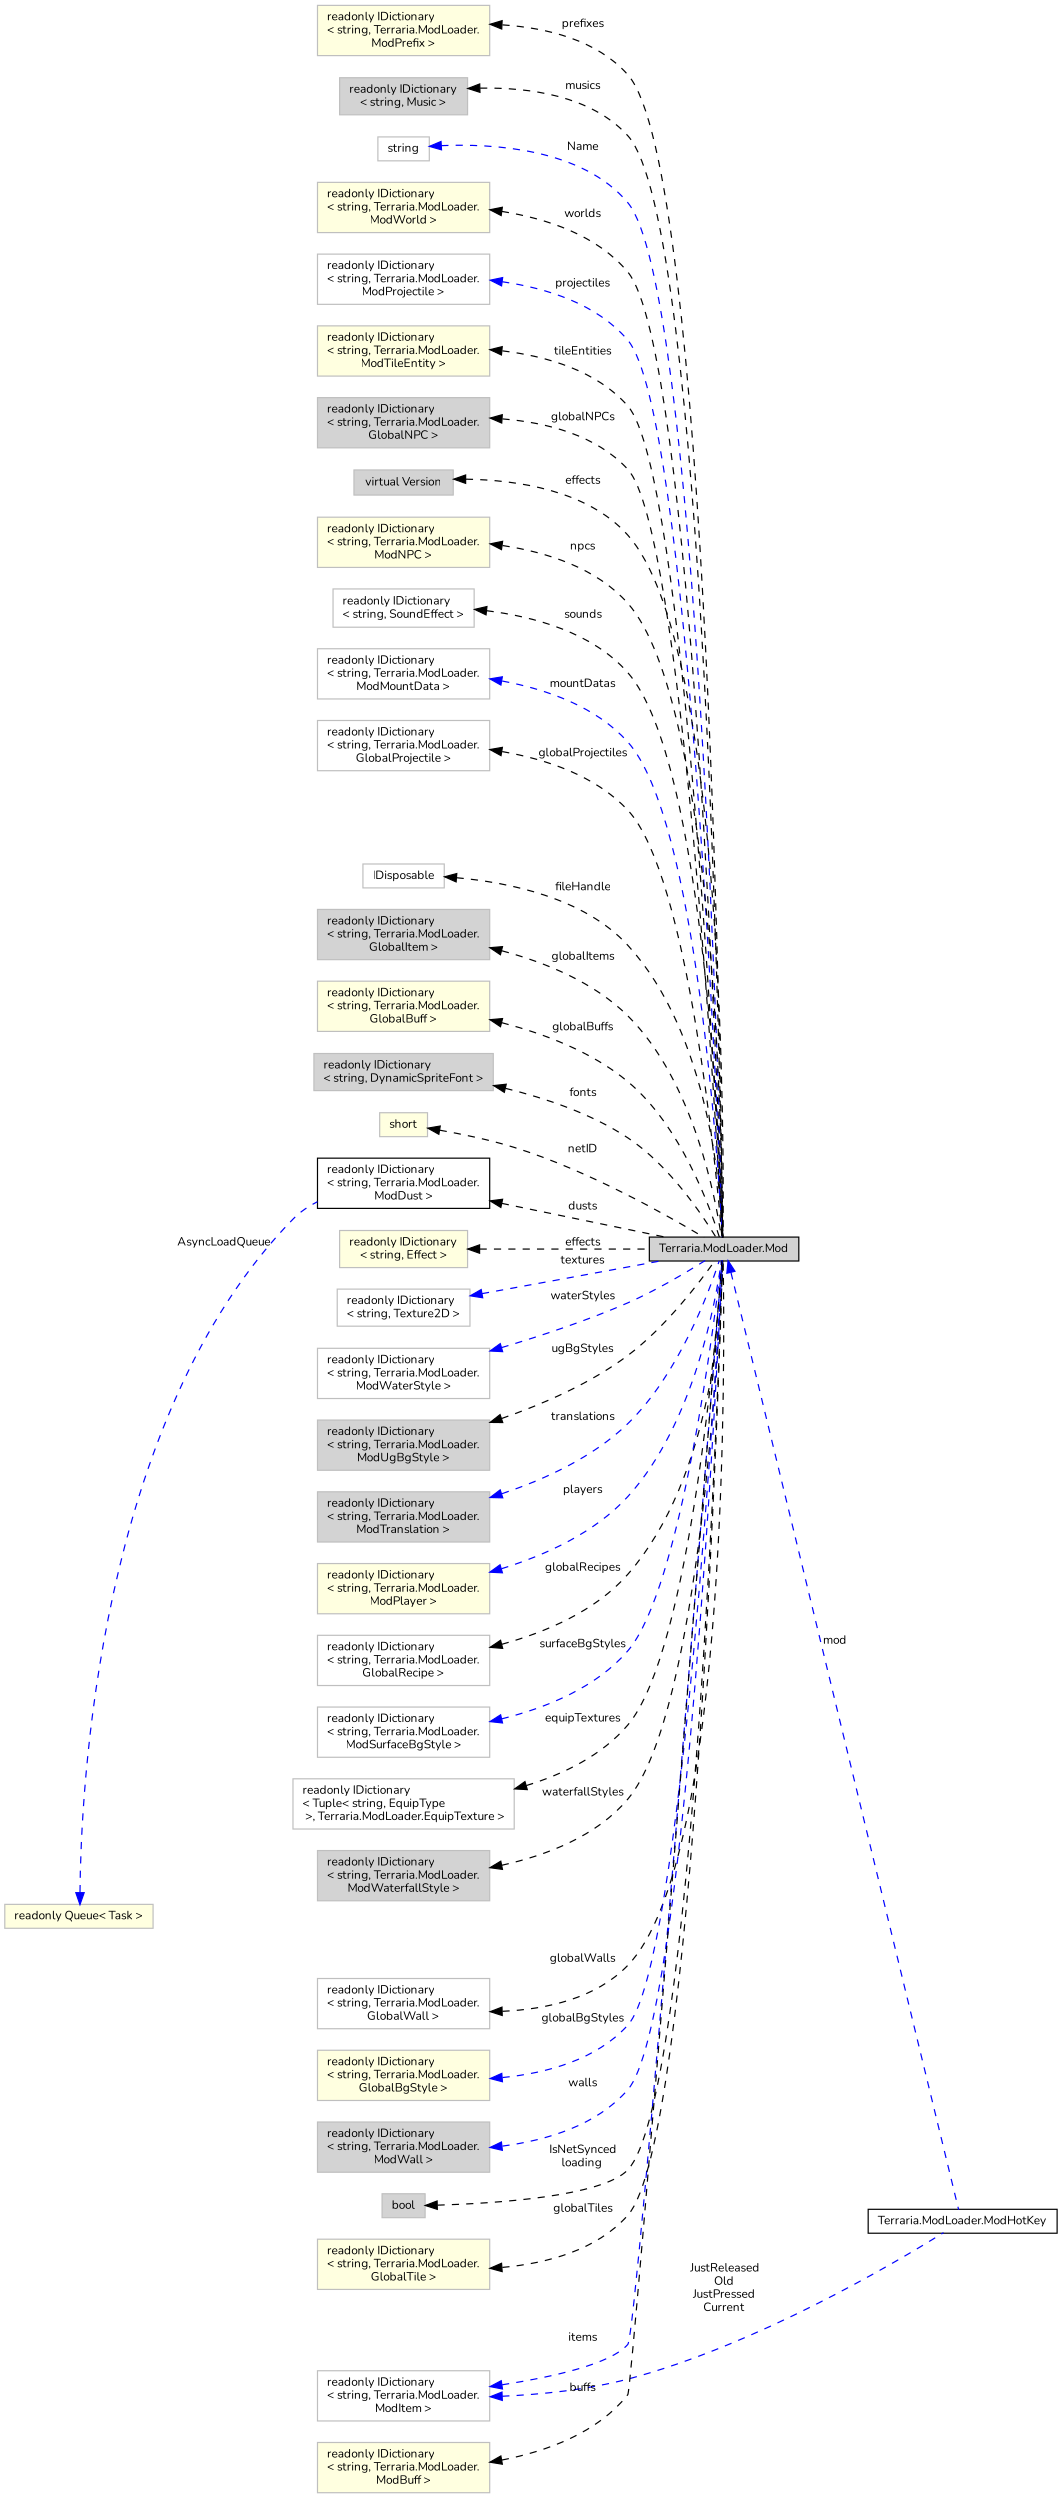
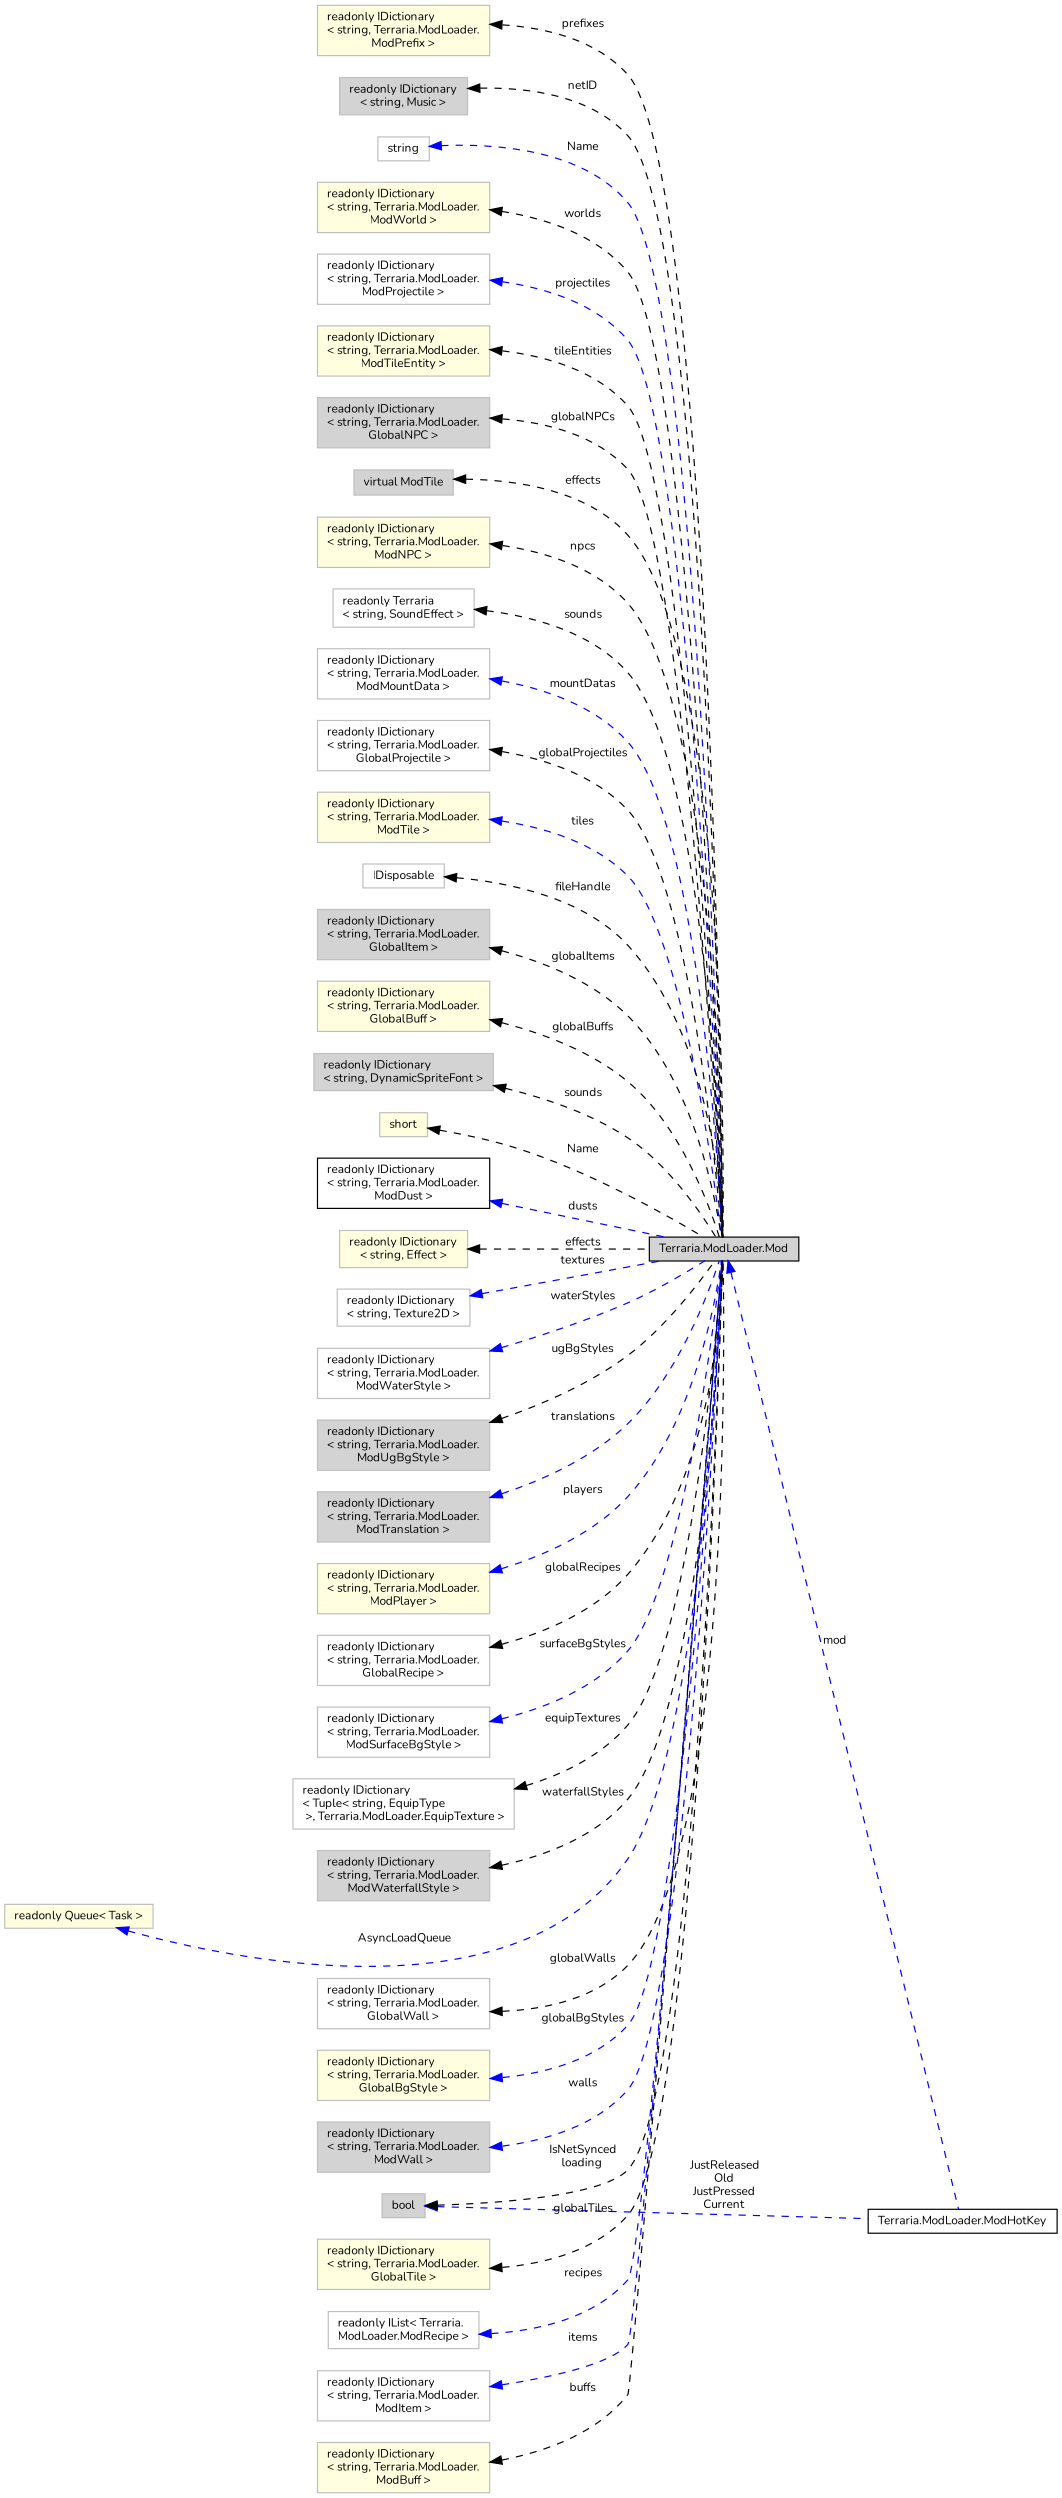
edge "Terraria.ModLoader.Mod" -> "readonly IDictionary < string, Music >": label " musics" -> " netID"
node "virtual Version": label "virtual Version" -> "virtual ModTile"
node "readonly IDictionary < string, SoundEffect >": label "readonly IDictionary < string, SoundEffect >" -> "readonly Terraria < string, SoundEffect >"
node "readonly IDictionary < string, Terraria.ModLoader. ModTile >": added
edge "Terraria.ModLoader.Mod" -> "readonly IDictionary < string, DynamicSpriteFont >": label " fonts" -> " sounds"
edge "Terraria.ModLoader.Mod" -> "short": label " netID" -> " Name"
edge "Terraria.ModLoader.Mod" -> "readonly IDictionary < string, Terraria.ModLoader. ModDust >": color black -> blue
edge "readonly IDictionary < string, Terraria.ModLoader. ModDust >" -> "readonly Queue< Task >": now "Terraria.ModLoader.Mod" -> "readonly Queue< Task >"
node "readonly IList< Terraria. ModLoader.ModRecipe >": added
edge "Terraria.ModLoader.ModHotKey" -> "readonly IDictionary < string, Terraria.ModLoader. ModItem >": now "Terraria.ModLoader.ModHotKey" -> "bool"
